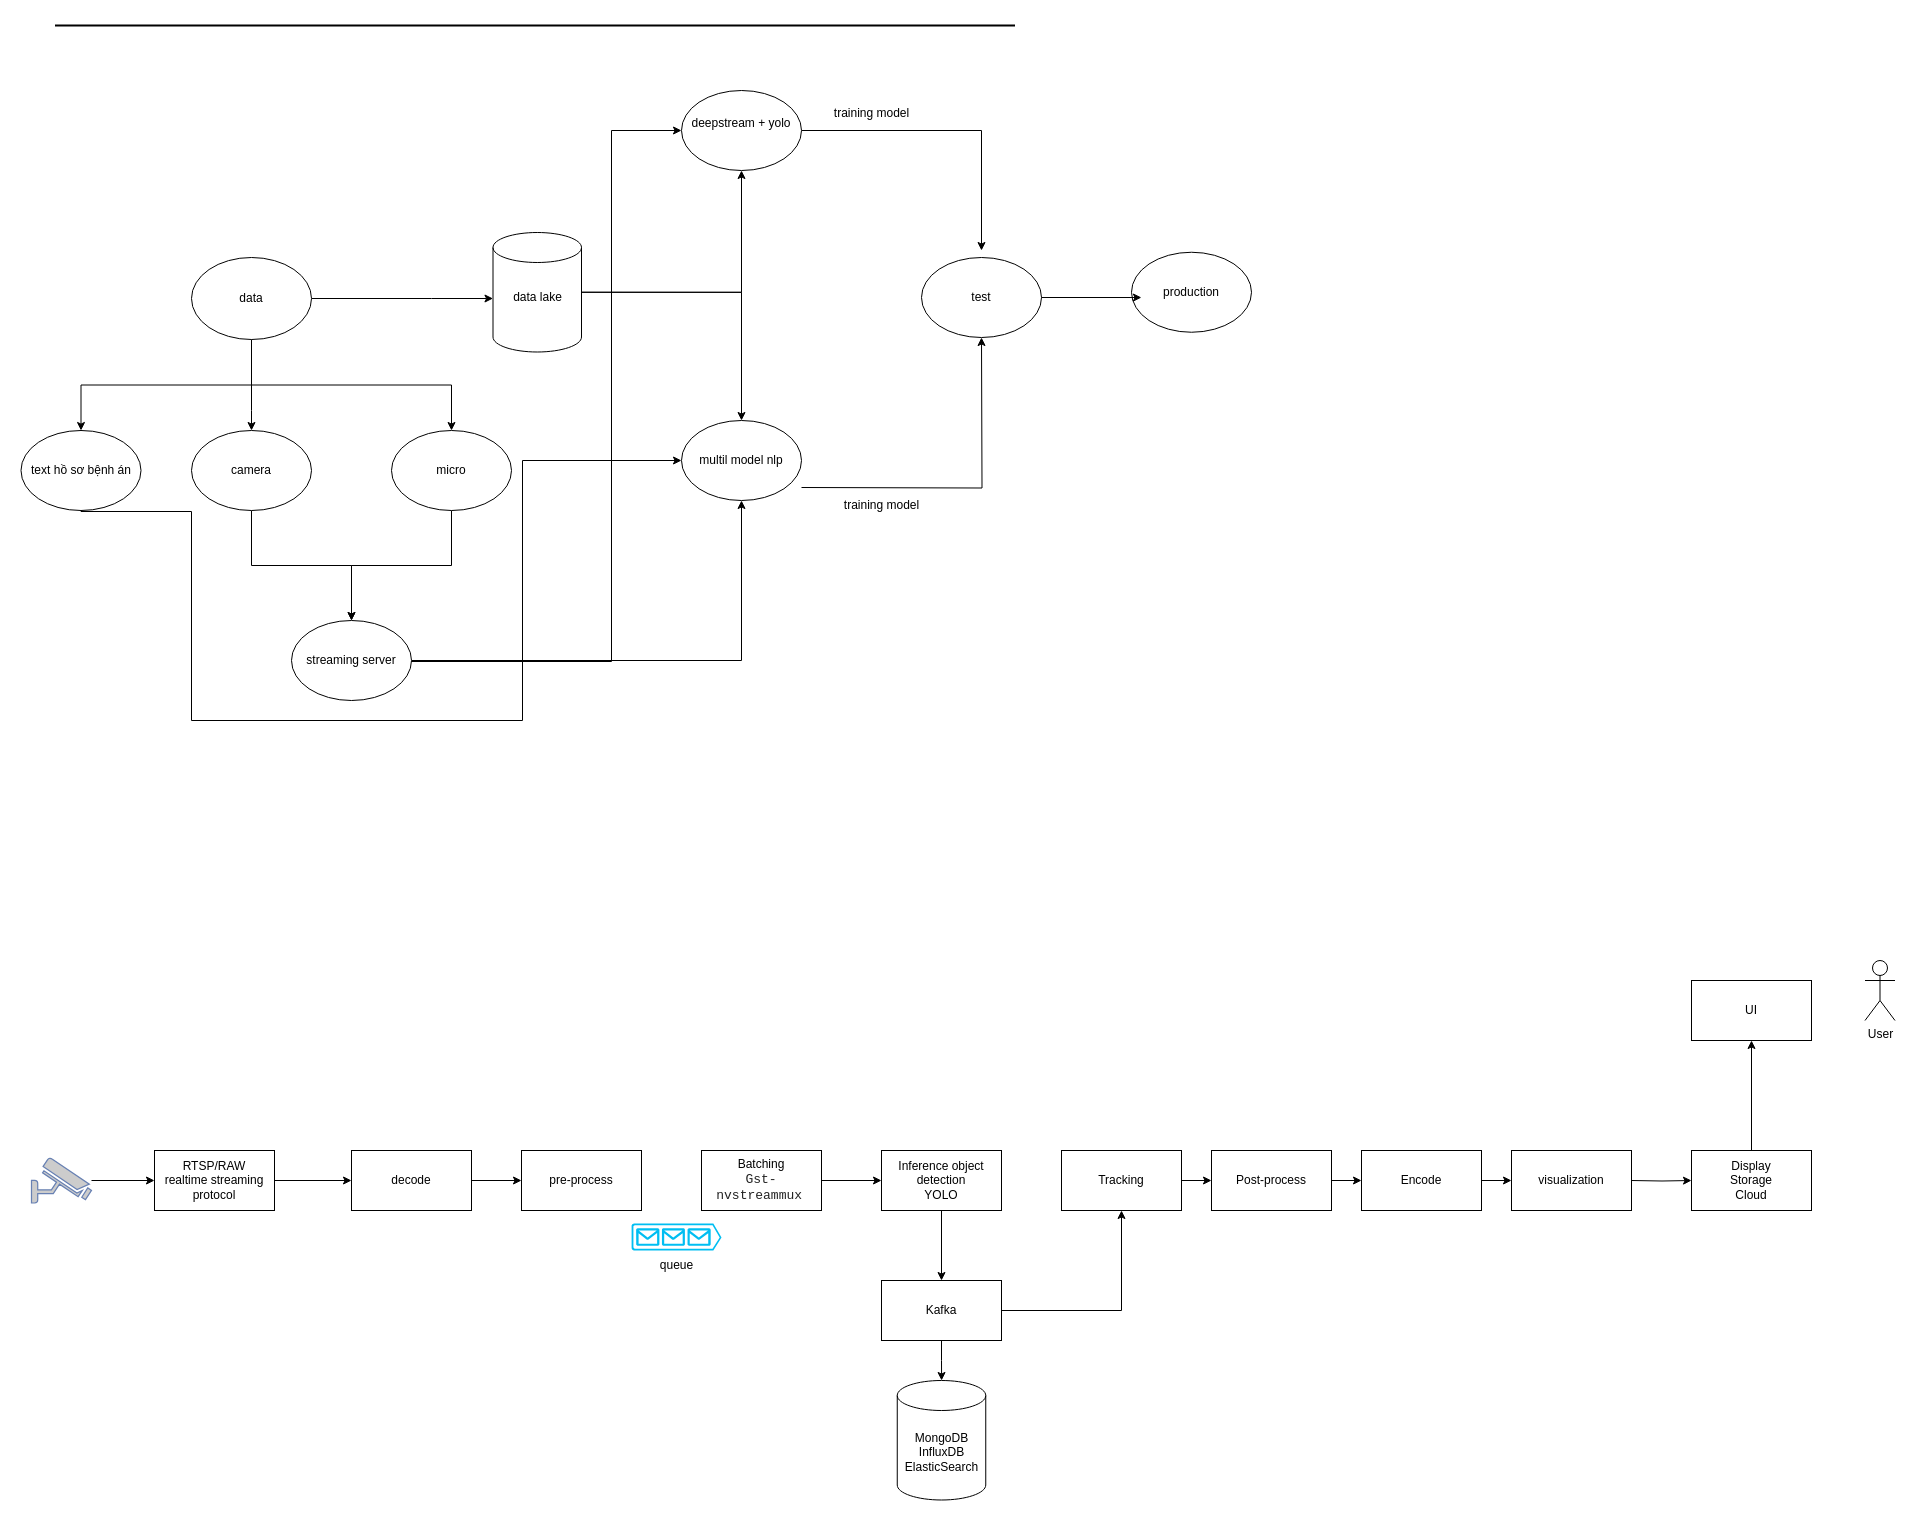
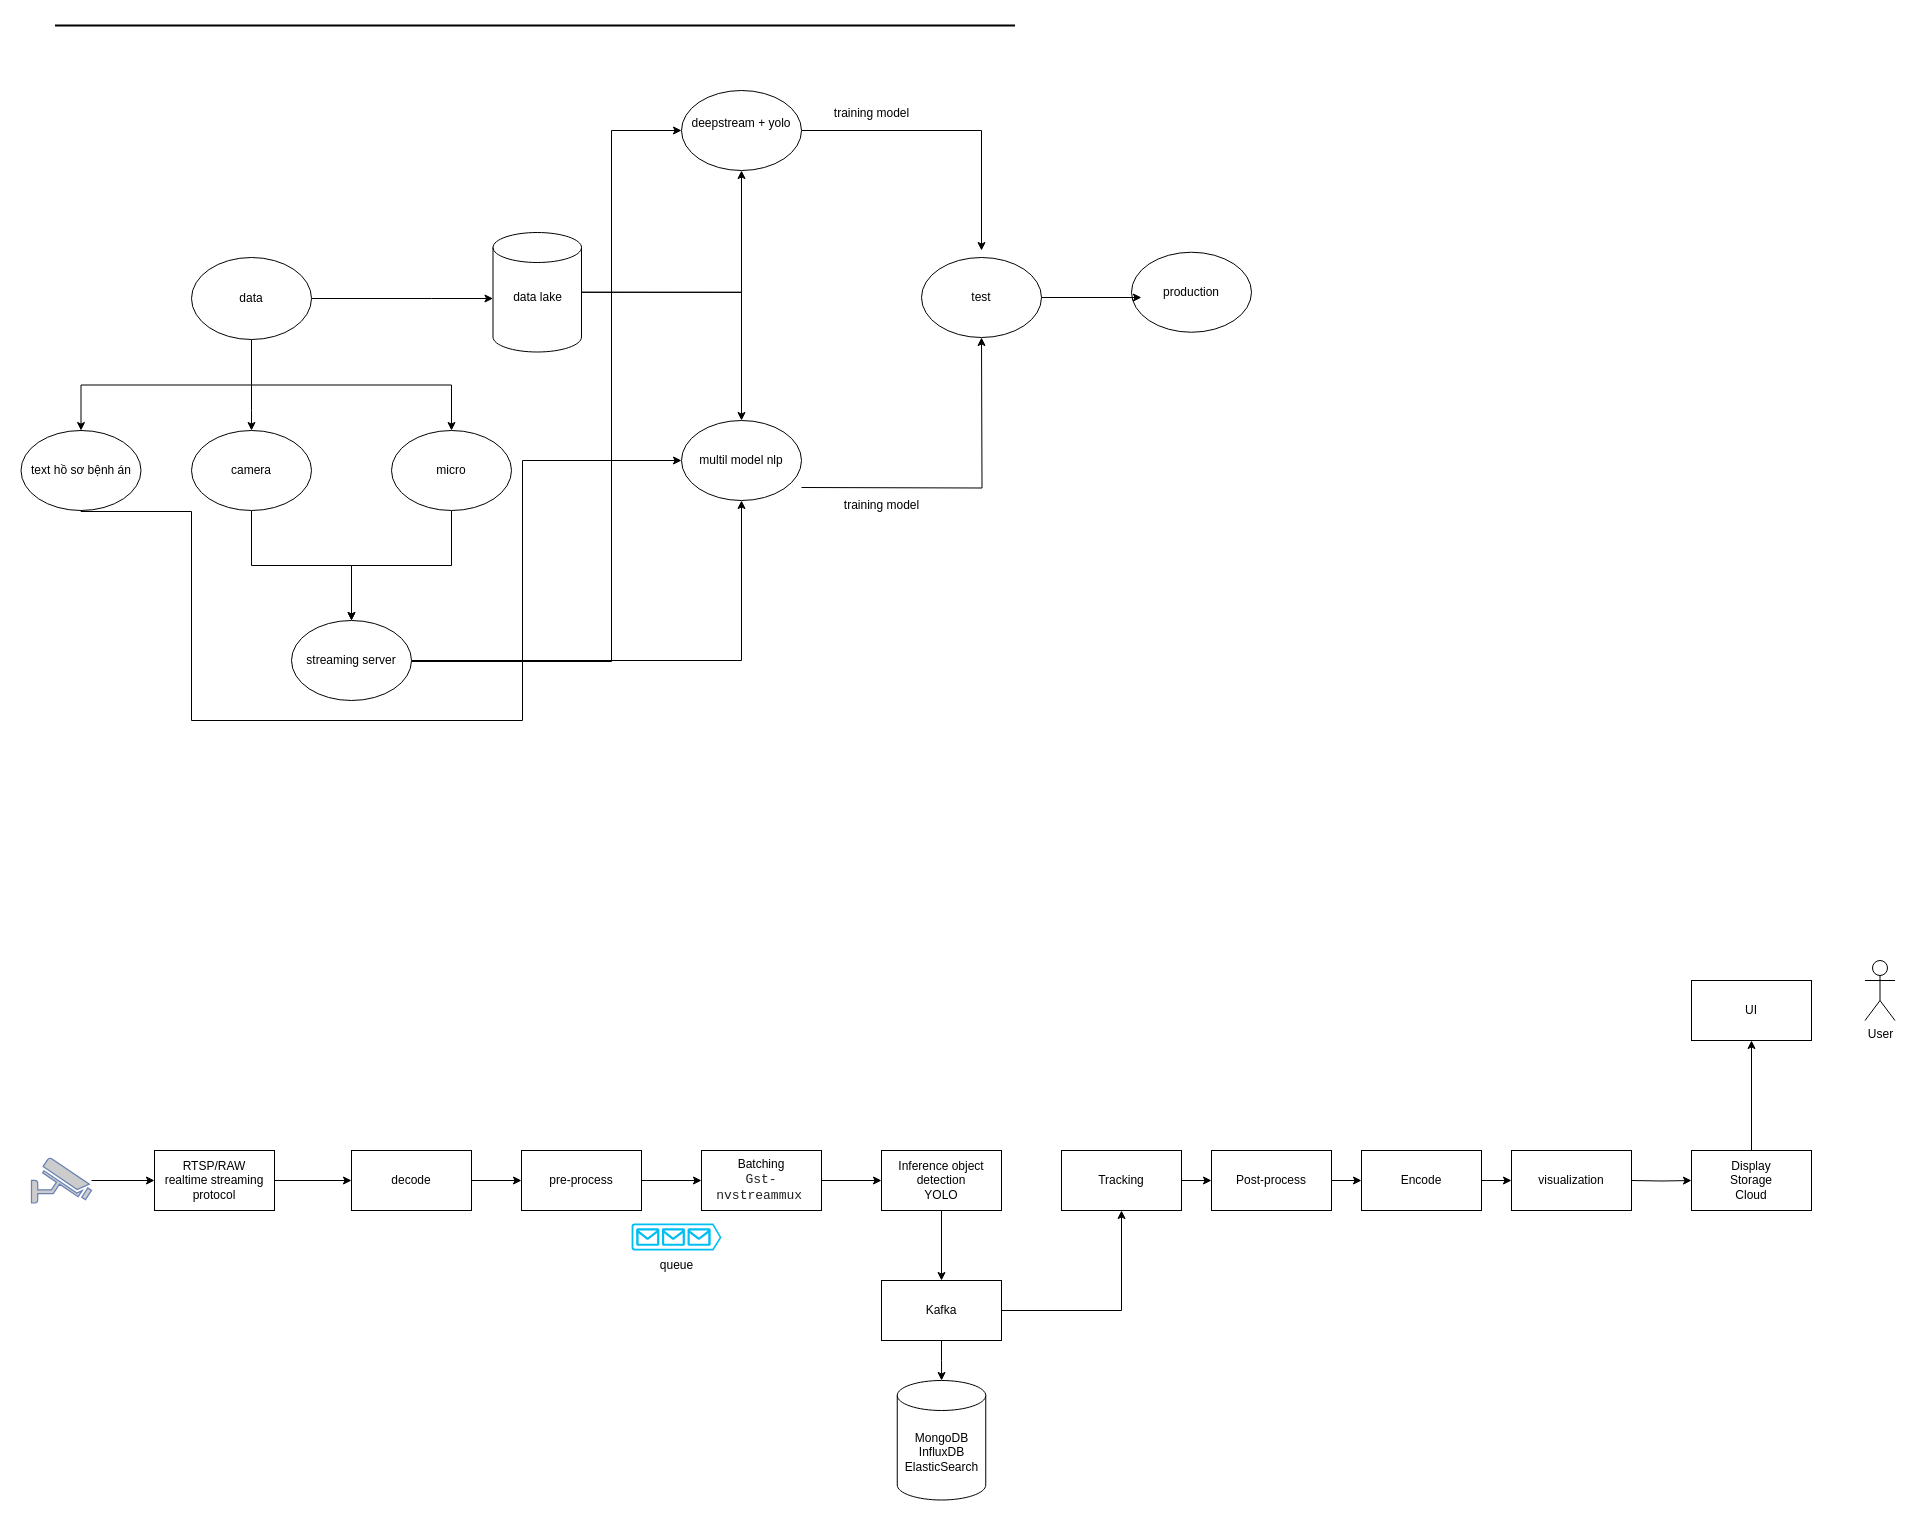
edge "pre-process" -> "Batching Gst-nvstreammux": added
